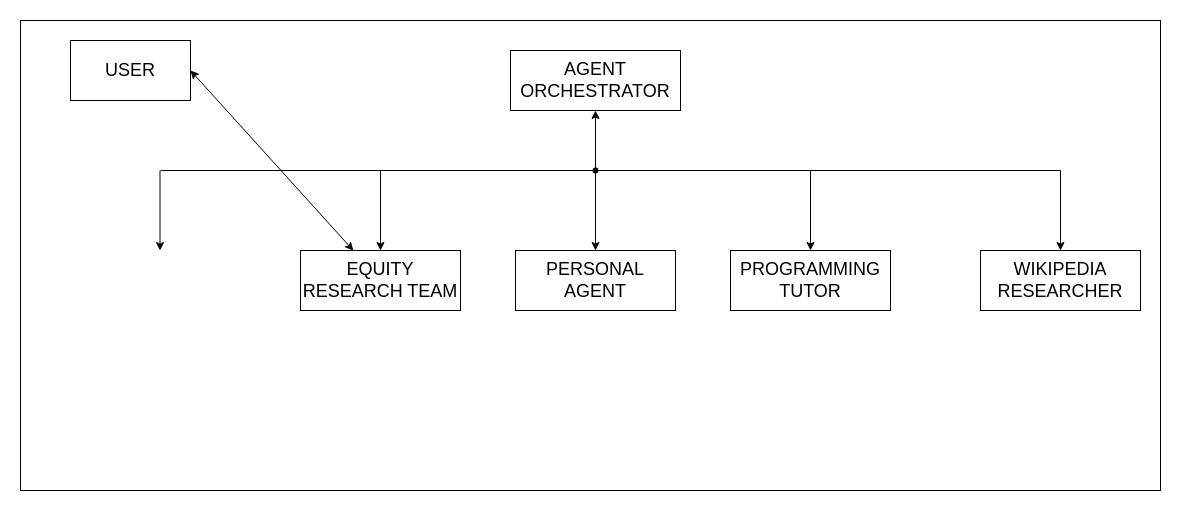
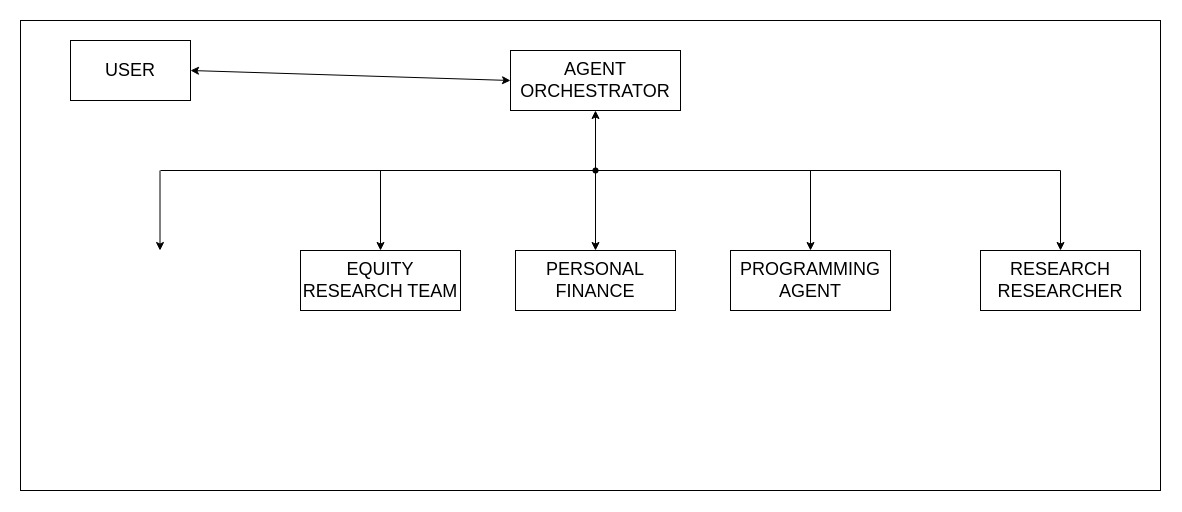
edge "USER" -- "EQUITY RESEARCH TEAM": now "USER" -- "AGENT ORCHESTRATOR"
node "PERSONAL AGENT": label "PERSONAL AGENT" -> "PERSONAL FINANCE"
node "PROGRAMMING TUTOR": label "PROGRAMMING TUTOR" -> "PROGRAMMING AGENT"
node "WIKIPEDIA RESEARCHER": label "WIKIPEDIA RESEARCHER" -> "RESEARCH RESEARCHER"
